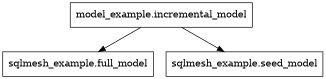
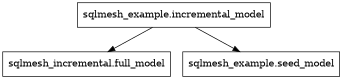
node "model_example.incremental_model": label "model_example.incremental_model" -> "sqlmesh_example.incremental_model"
node "sqlmesh_example.full_model": label "sqlmesh_example.full_model" -> "sqlmesh_incremental.full_model"
